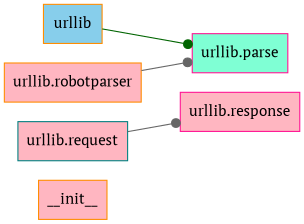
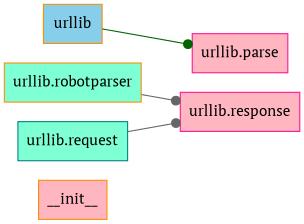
node "urllib.parse": fillcolor aquamarine -> lightpink
edge "urllib.robotparser" -> "urllib.parse": now "urllib.robotparser" -> "urllib.response"
node "urllib.robotparser": fillcolor lightpink -> aquamarine
node "urllib.request": fillcolor lightpink -> aquamarine
